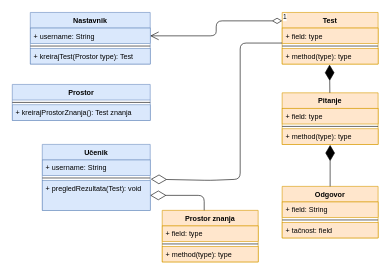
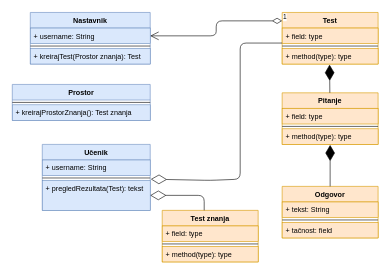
node "+ kreirajTest(Prostor type): Test": label "+ kreirajTest(Prostor type): Test" -> "+ kreirajTest(Prostor znanja): Test"
node "+ pregledRezultata(Test): void": label "+ pregledRezultata(Test): void" -> "+ pregledRezultata(Test): tekst"
node "+ field: String": label "+ field: String" -> "+ tekst: String"
node "Prostor znanja": label "Prostor znanja" -> "Test znanja"
